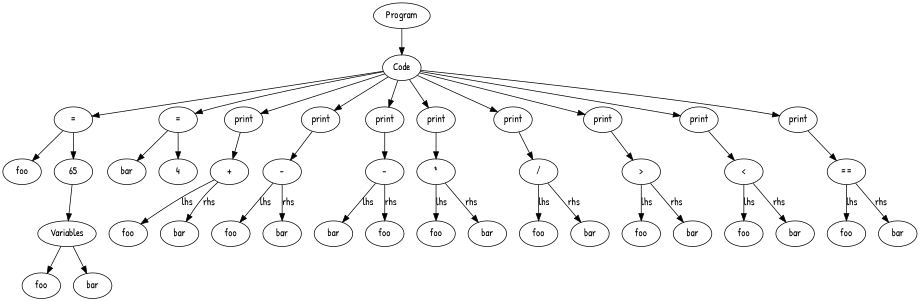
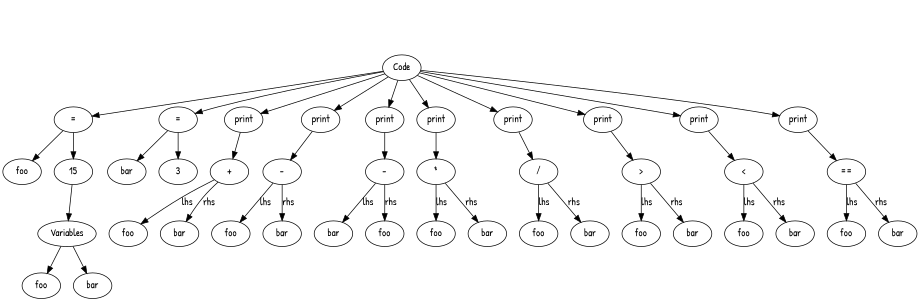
node "Program": removed
node "65": label "65" -> "15"
node "4": label "4" -> "3"
